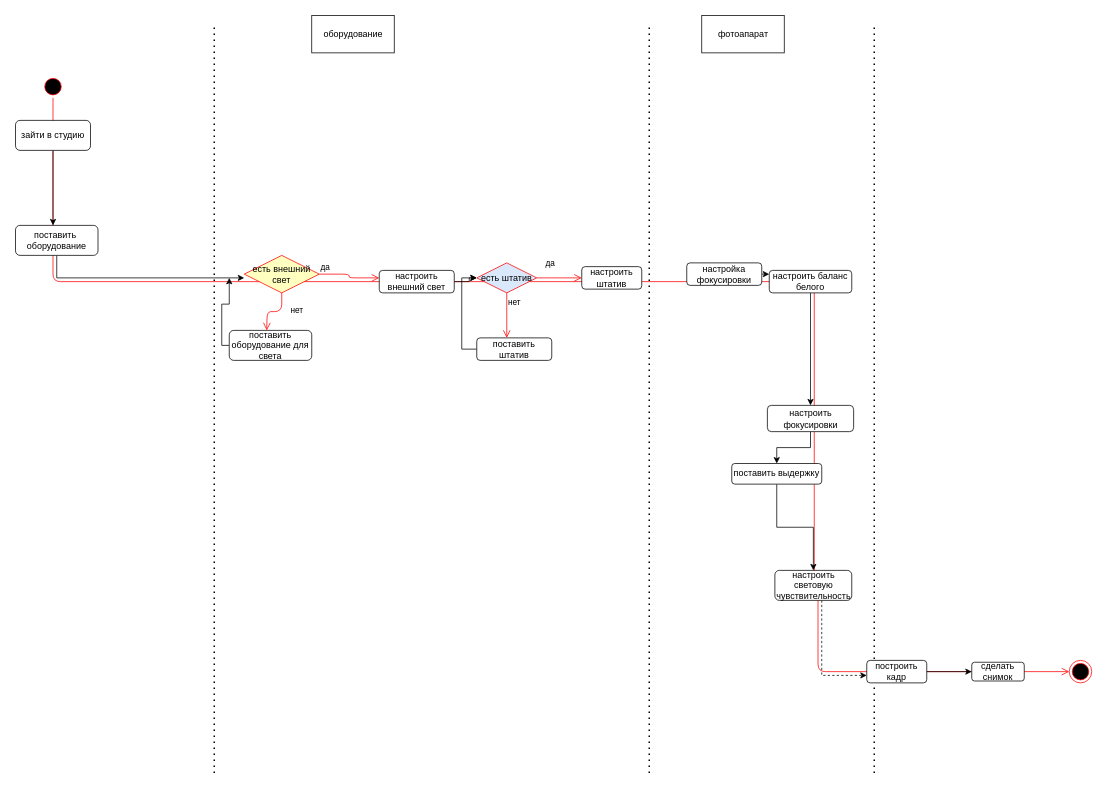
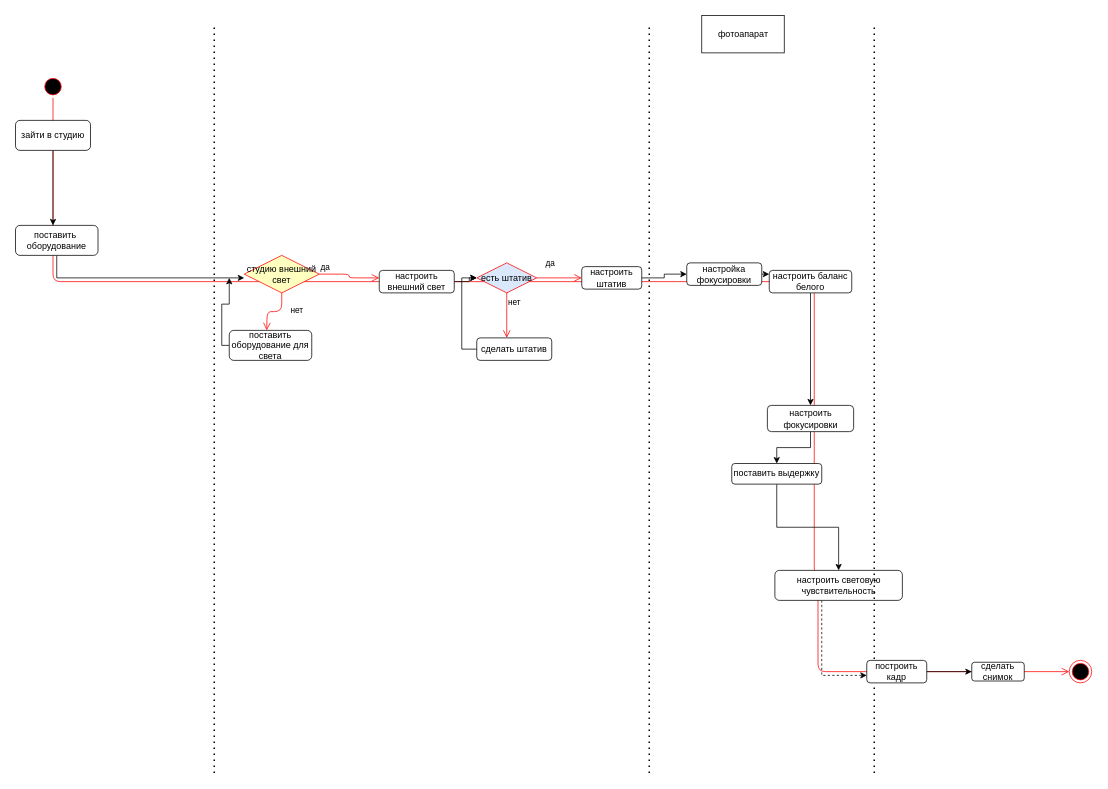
node "оборудование": removed
node "есть внешний свет": label "есть внешний свет" -> "студию внешний свет"
edge "настроить штатив" -> "настройка фокусировки": added
node "поставить штатив": label "поставить штатив" -> "сделать штатив"
node "настроить световую чувствительность": size 77x30 -> 128x30
